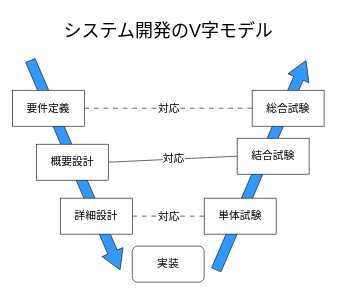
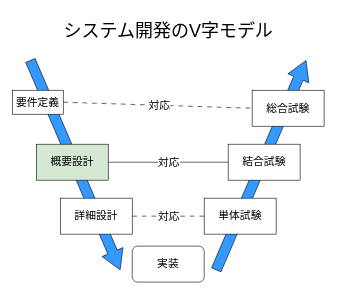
node "要件定義": size 72x36 -> 51x24
node "結合試験": moved (273, 156) -> (264, 162)
node "概要設計": fillcolor #ffffff -> #d5e8d4
